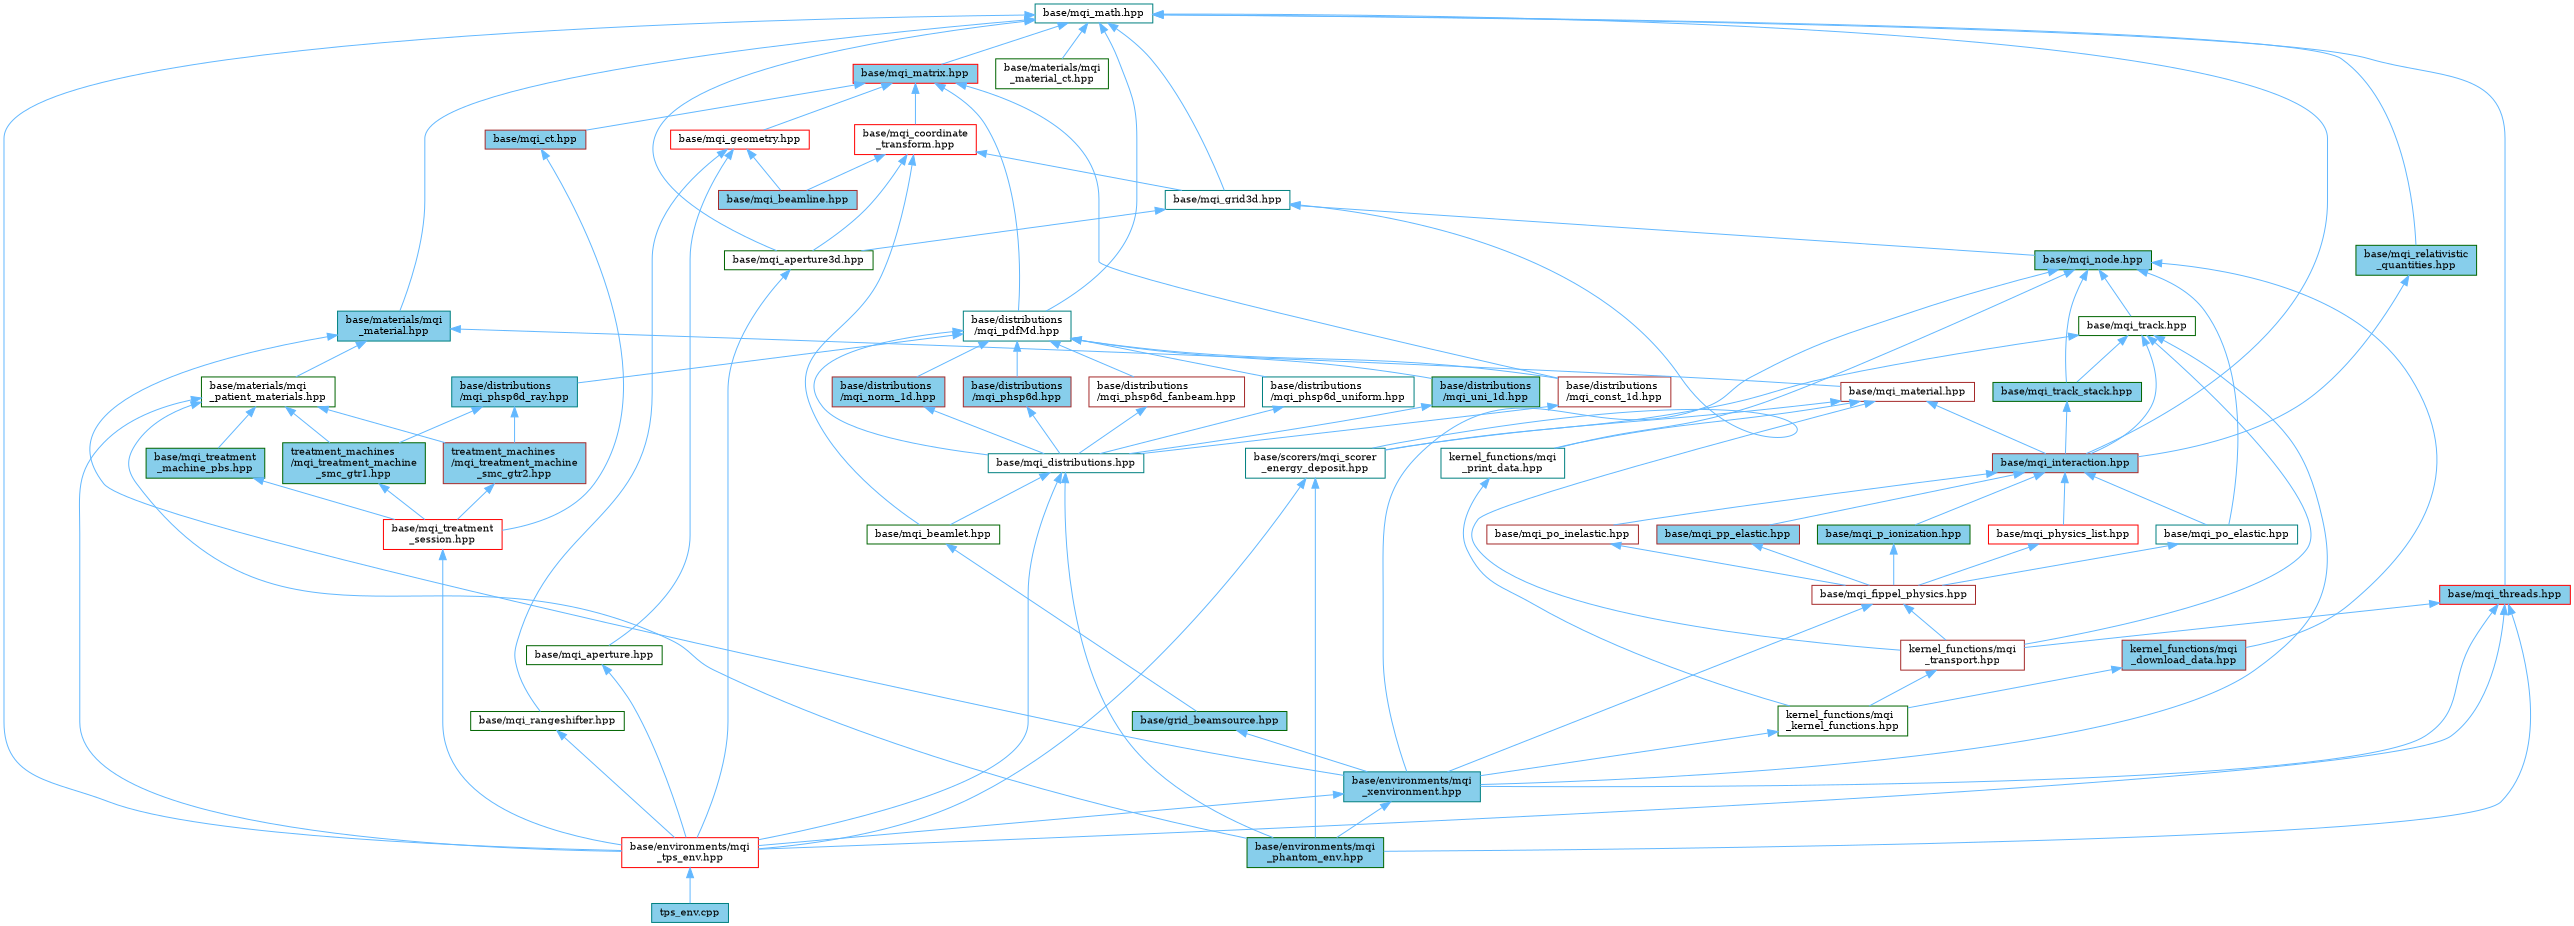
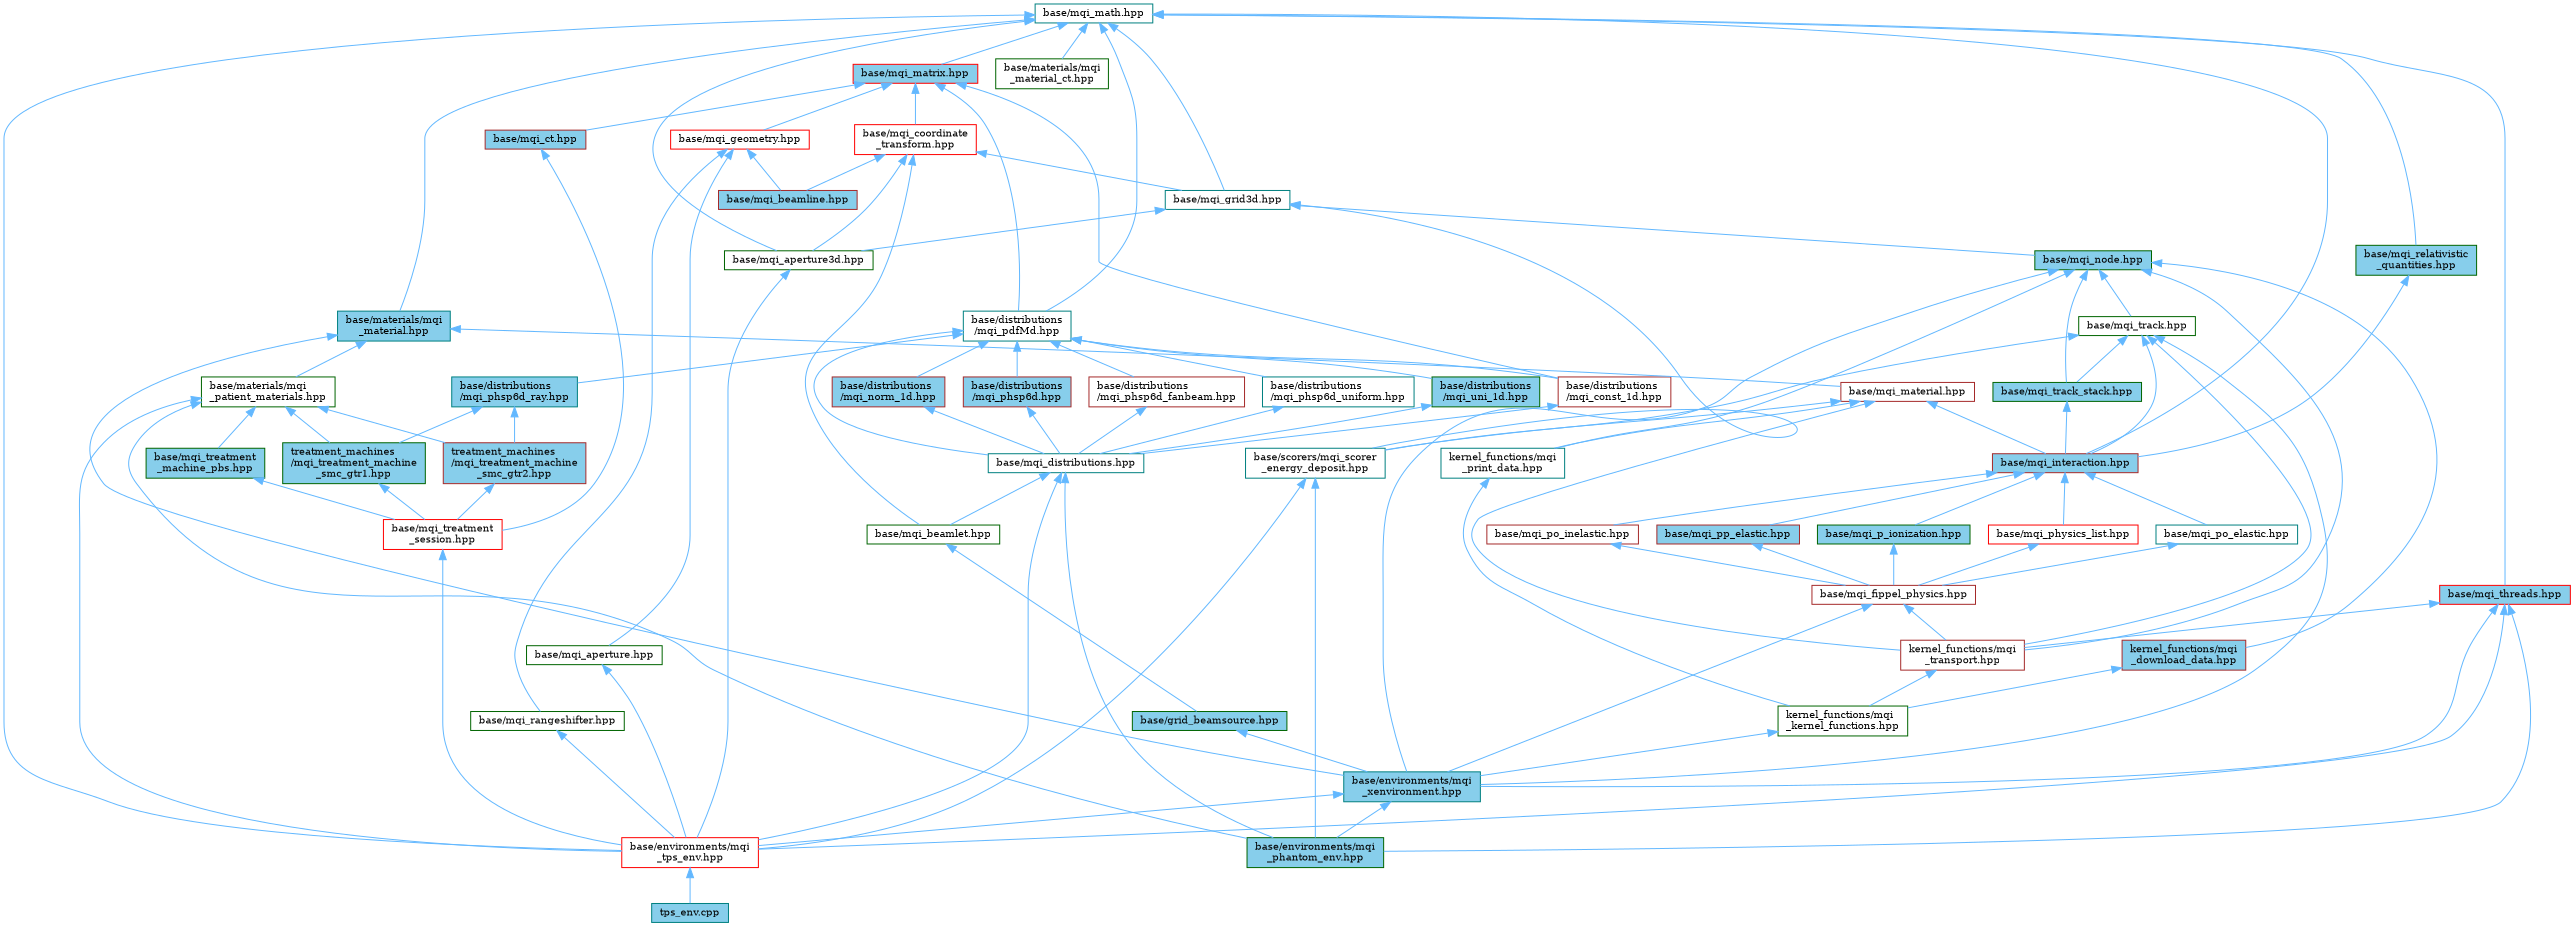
edge "base/mqi_po_elastic.hpp" -> "base/mqi_node.hpp": now "kernel_functions/mqi _transport.hpp" -> "base/mqi_node.hpp"
